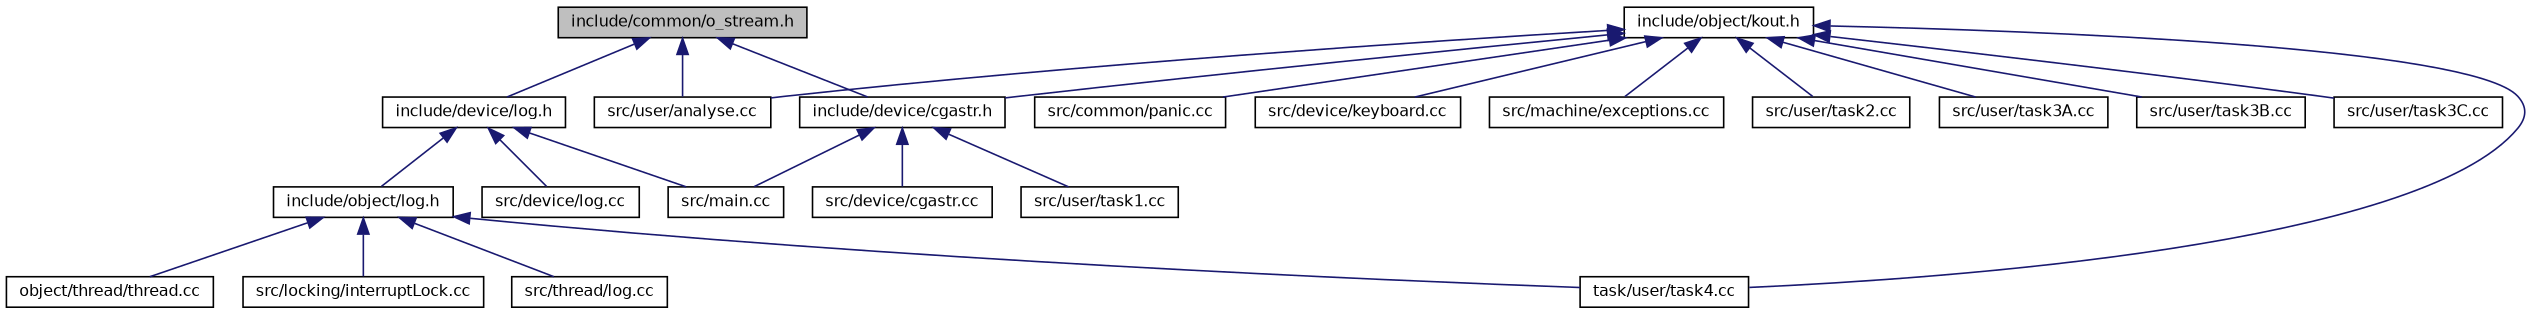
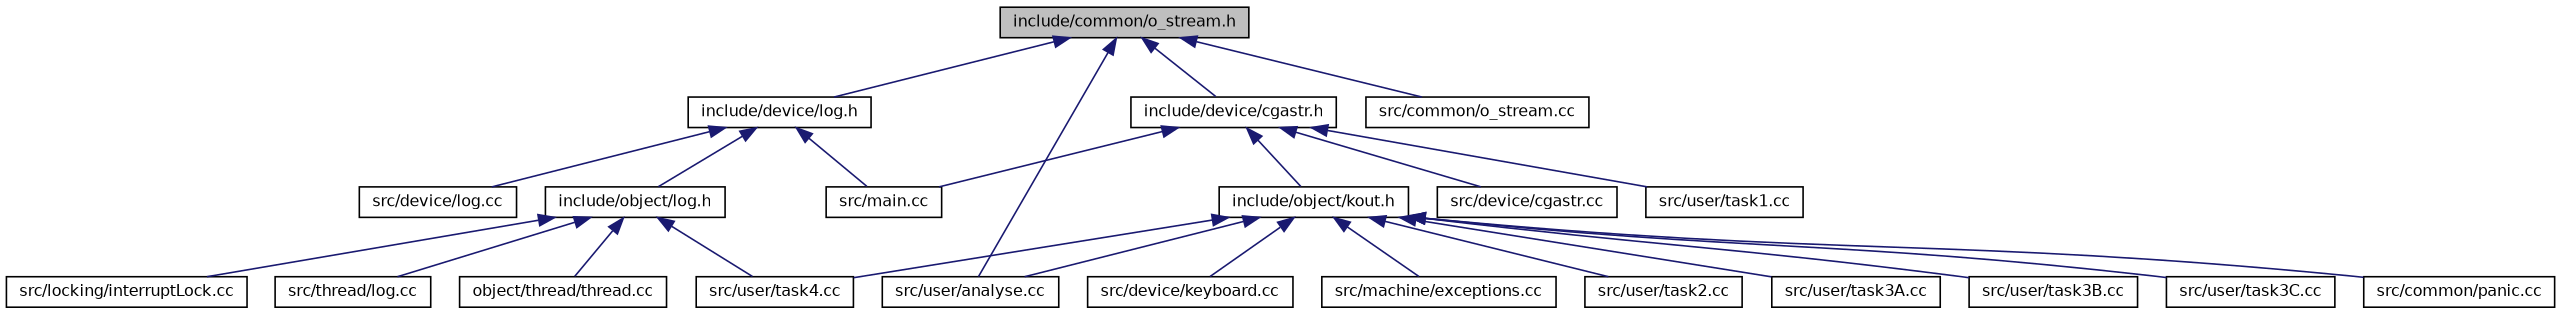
edge "include/device/cgastr.h" -> "include/object/kout.h": reversed
node "src/common/o_stream.cc": added
node "task/user/task4.cc": label "task/user/task4.cc" -> "src/user/task4.cc"
